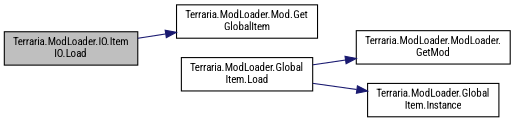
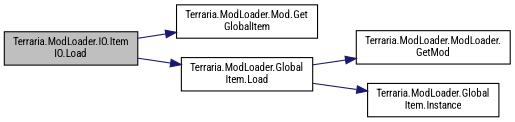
edge "Terraria.ModLoader.IO.Item IO.Load" -> "Terraria.ModLoader.Global Item.Load": added
